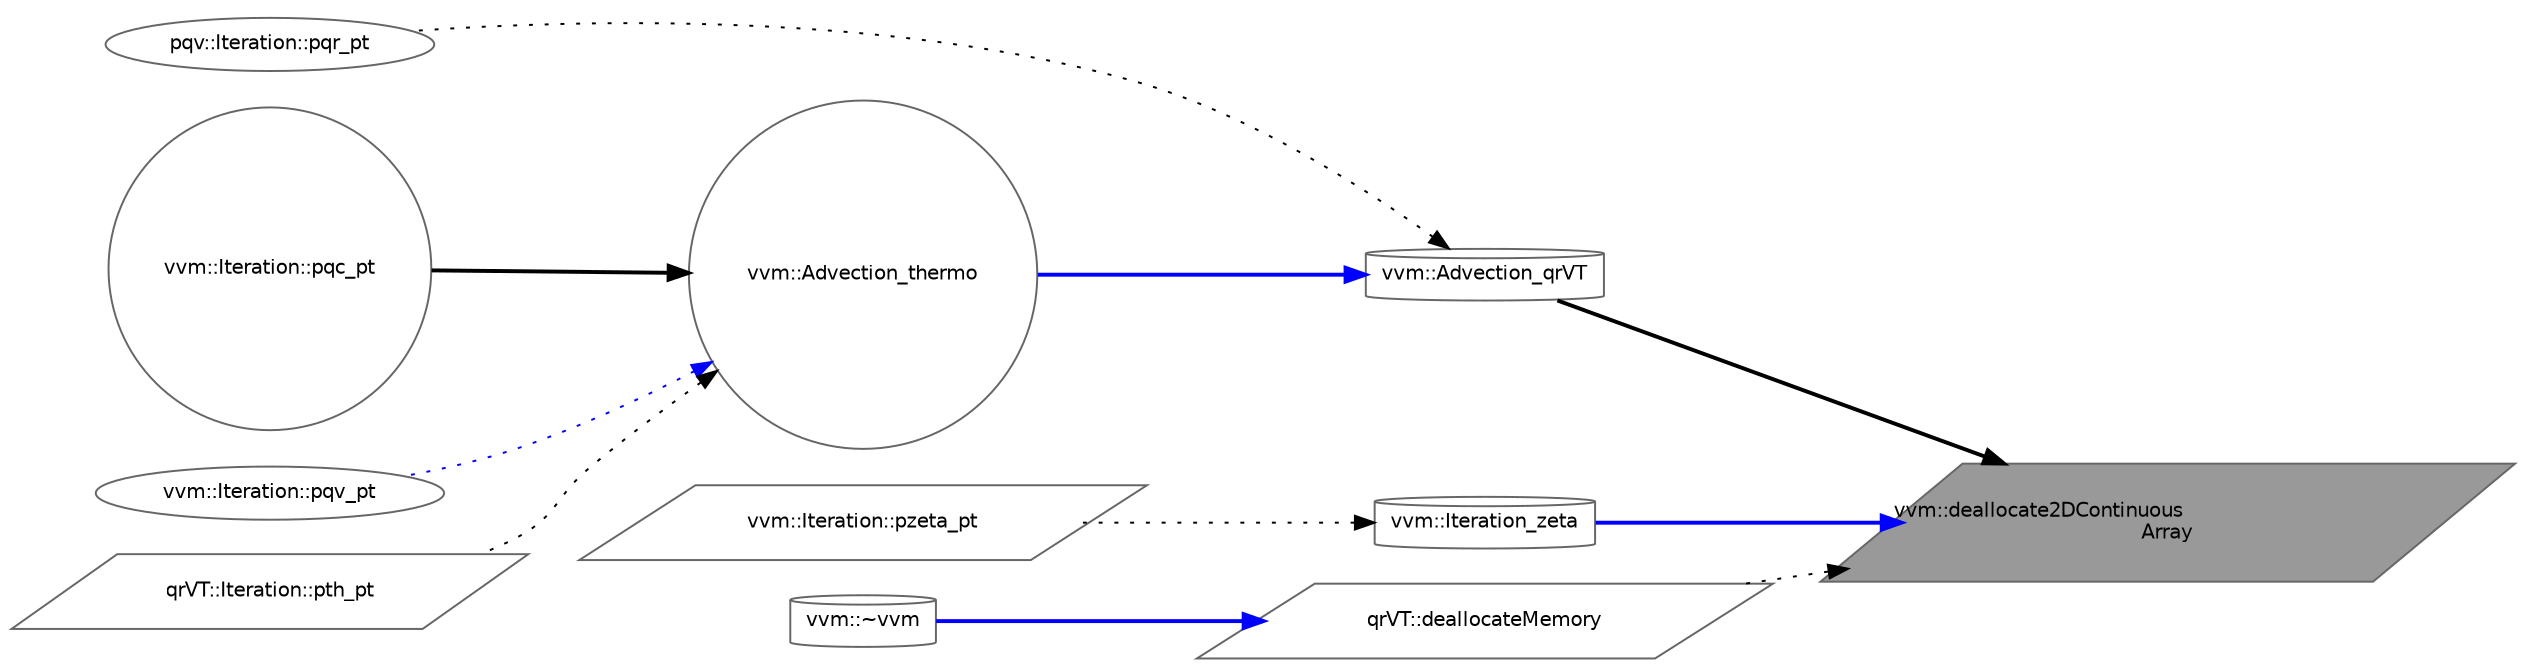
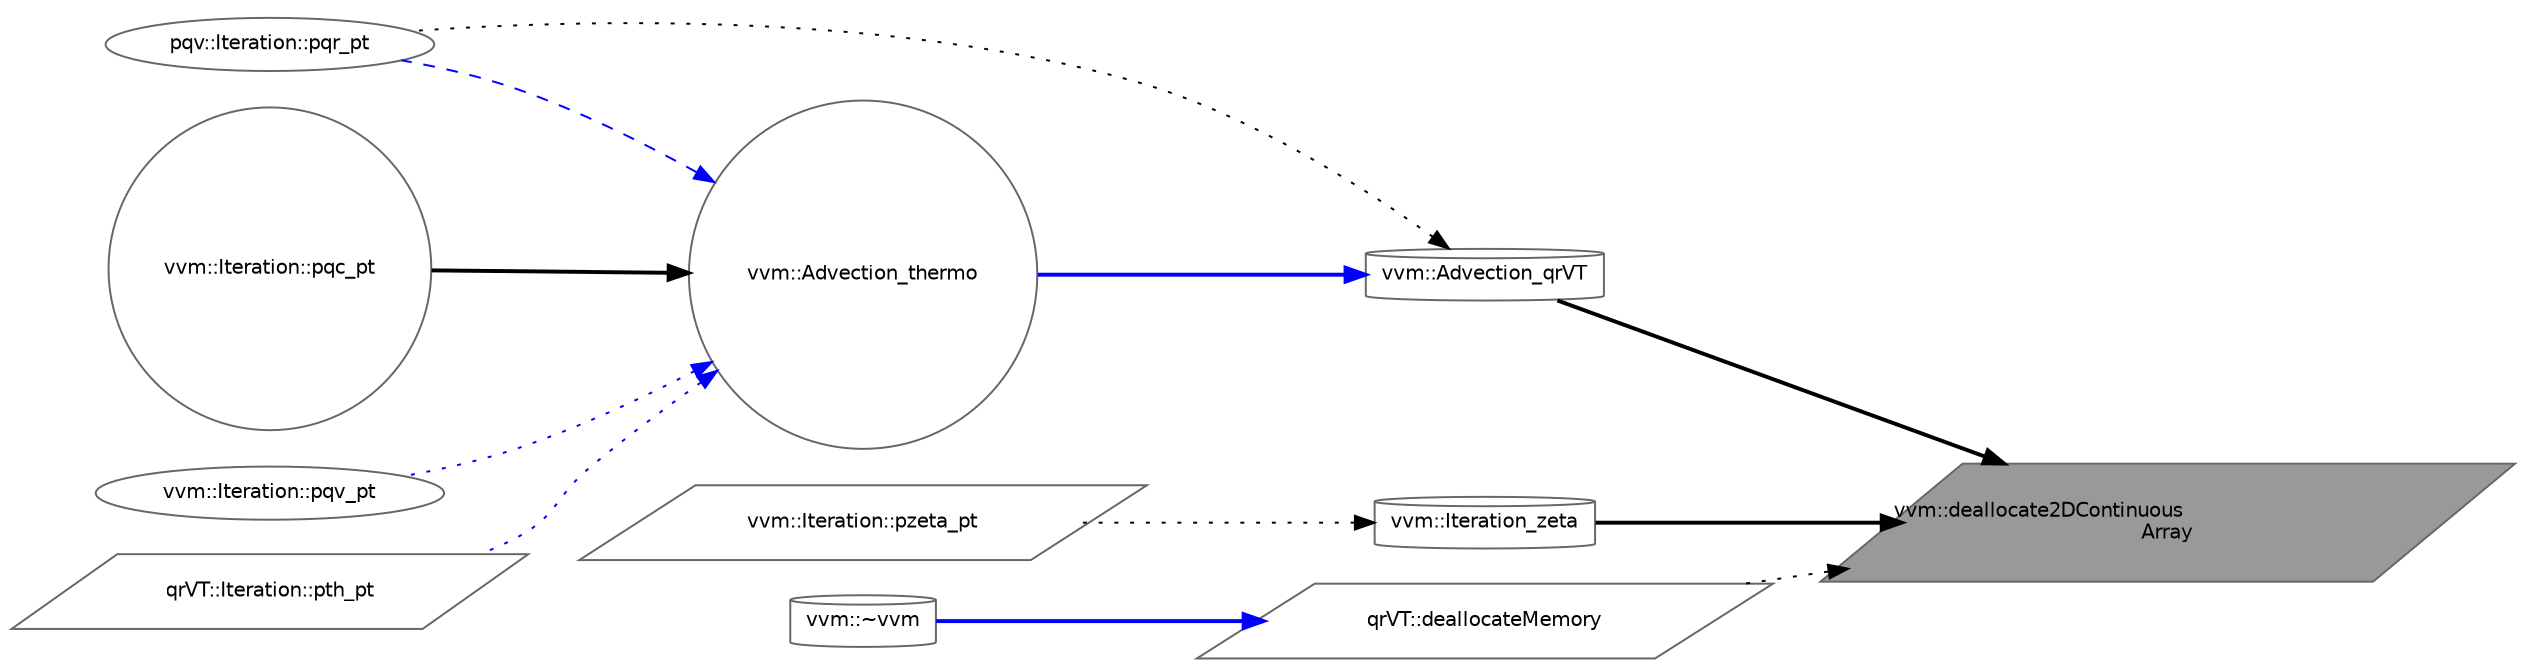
edge "pqv::Iteration::pqr_pt" -> "vvm::Advection_thermo": added
edge "qrVT::Iteration::pth_pt" -> "vvm::Advection_thermo": color black -> blue
edge "vvm::Iteration_zeta" -> "vvm::deallocate2DContinuous Array": color blue -> black
